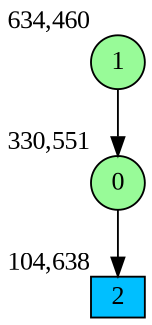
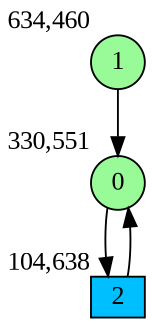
edge "2 104,638" -> "0 330,551": added
